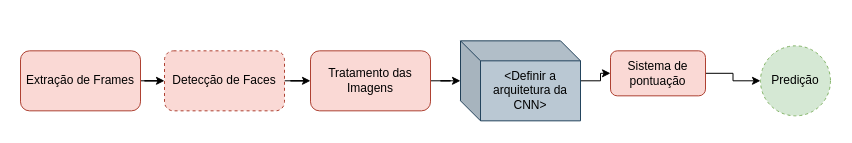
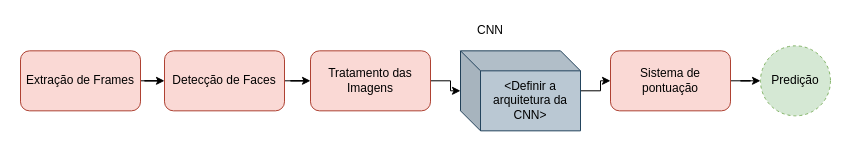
node "CNN": added
node "Sistema de pontuação": size 95x45 -> 120x60
node "Detecção de Faces": style dashed -> solid
node "<Definir a arquitetura da CNN>": moved (521, 81) -> (521, 91)
